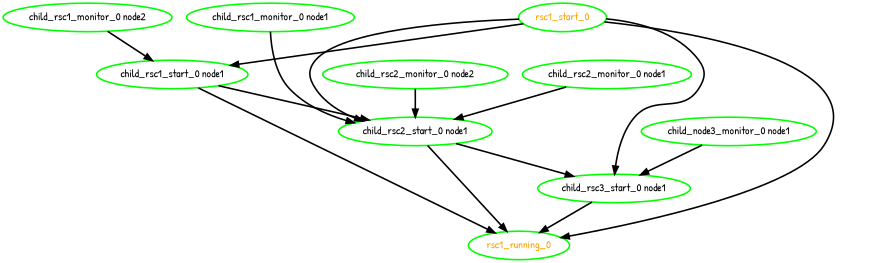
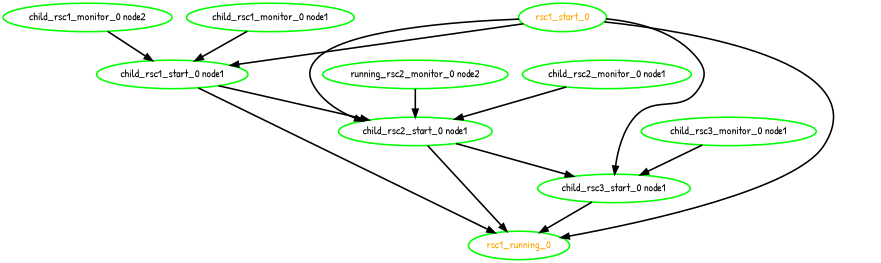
node "child_rsc2_monitor_0 node2": label "child_rsc2_monitor_0 node2" -> "running_rsc2_monitor_0 node2"
edge "child_rsc1_monitor_0 node1" -> "child_rsc2_start_0 node1": now "child_rsc1_monitor_0 node1" -> "child_rsc1_start_0 node1"
node "child_node3_monitor_0 node1": label "child_node3_monitor_0 node1" -> "child_rsc3_monitor_0 node1"
